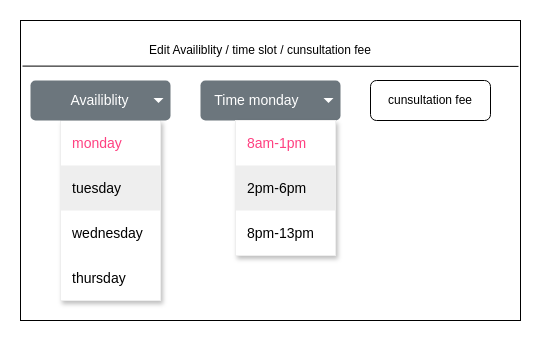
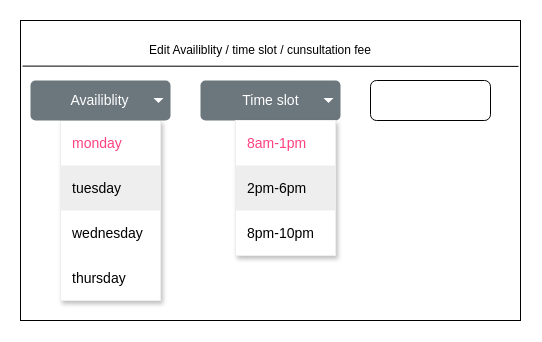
node "Time monday": label "Time monday" -> "Time slot"
node "cunsultation fee": removed
node "8pm-13pm": label "8pm-13pm" -> "8pm-10pm"
